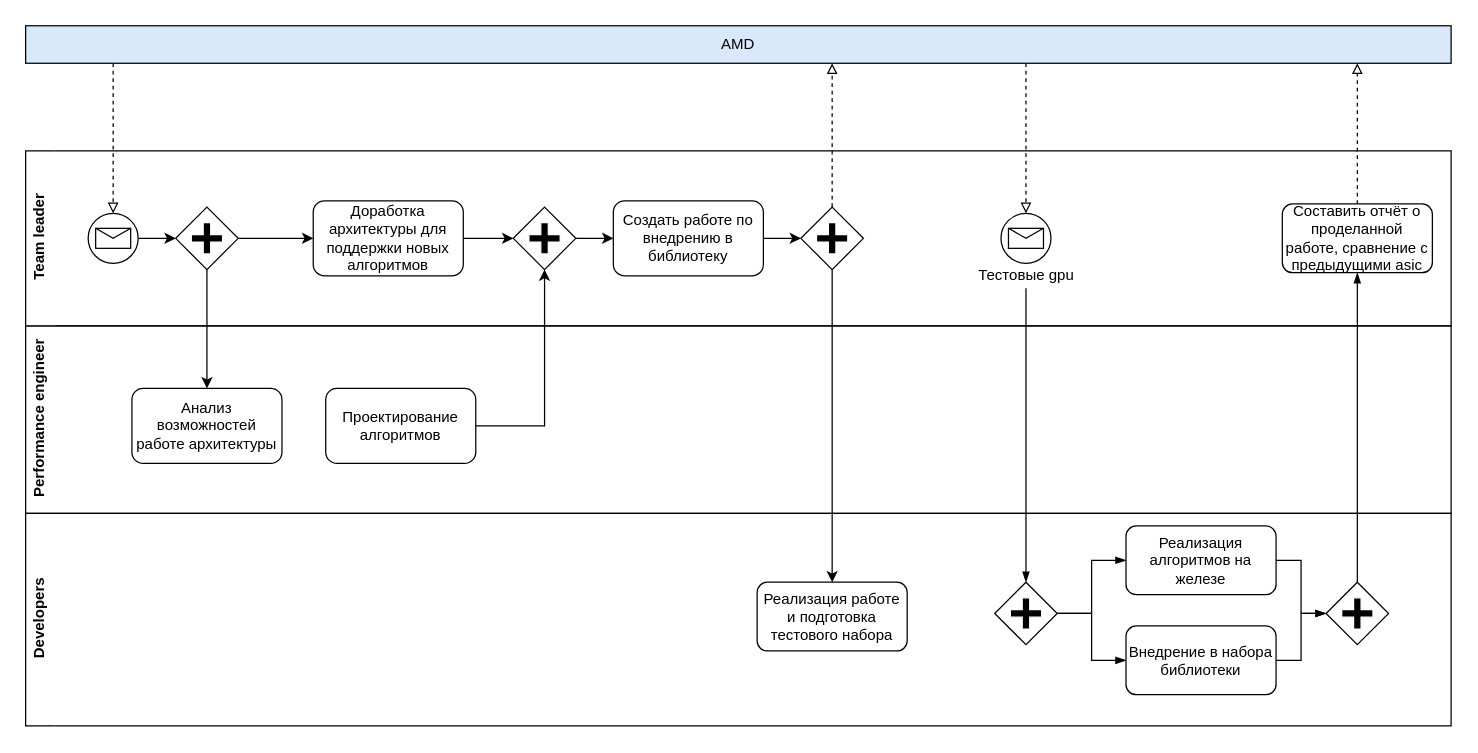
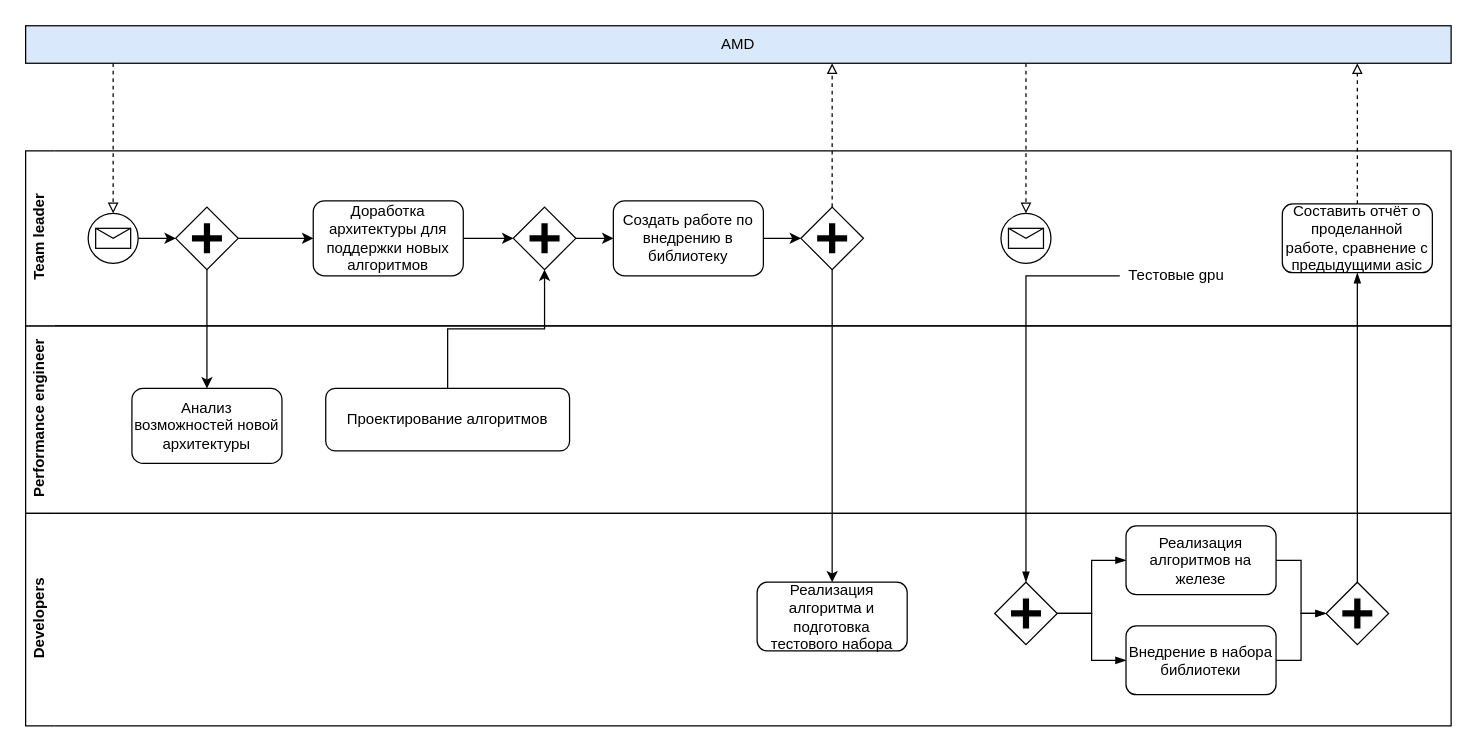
node "Тестовые gpu": moved (1026, 276) -> (1176, 276)
node "Анализ возможностей работе архитектуры": label "Анализ возможностей работе архитектуры" -> "Анализ возможностей новой архитектуры"
node "Проектирование алгоритмов": size 150x75 -> 244x63
node "Реализация работе и подготовка тестового набора": label "Реализация работе и подготовка тестового набора" -> "Реализация алгоритма и подготовка тестового набора"
